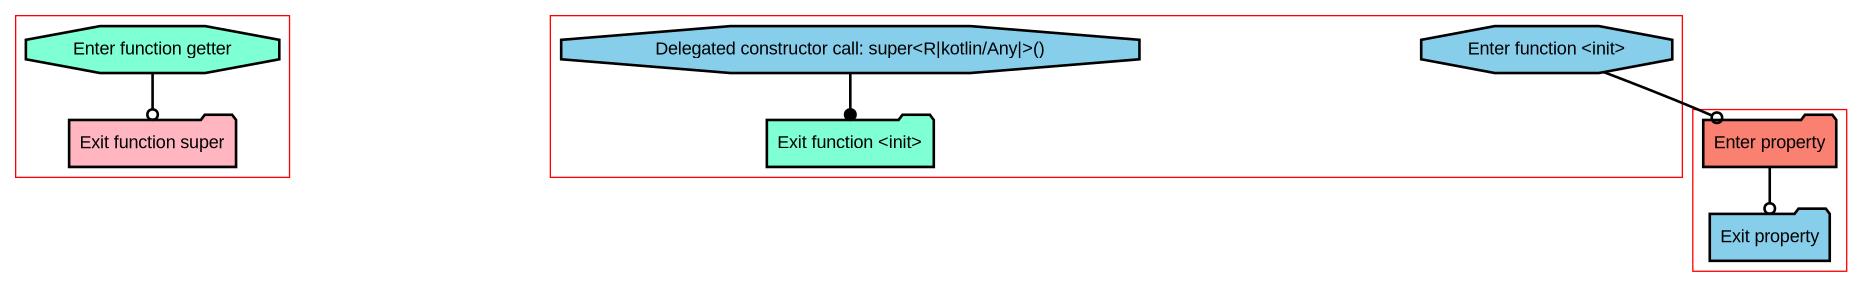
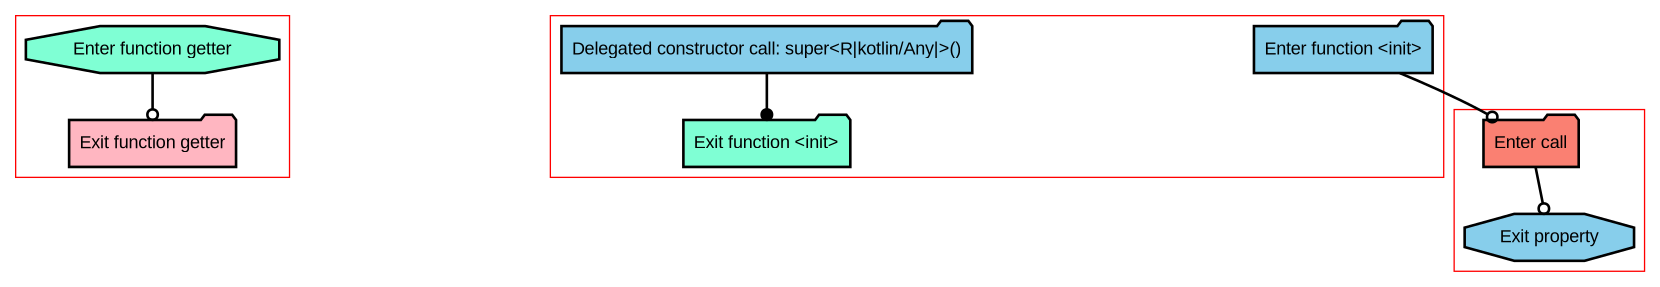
node "Delegated constructor call: super<R|kotlin/Any|>()": shape octagon -> folder
node "Enter function <init>": shape octagon -> folder
node "Exit function super": label "Exit function super" -> "Exit function getter"
node "Enter property": label "Enter property" -> "Enter call"
node "Exit property": shape folder -> octagon
